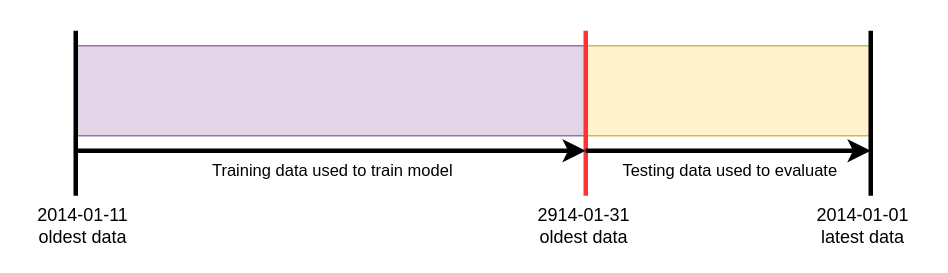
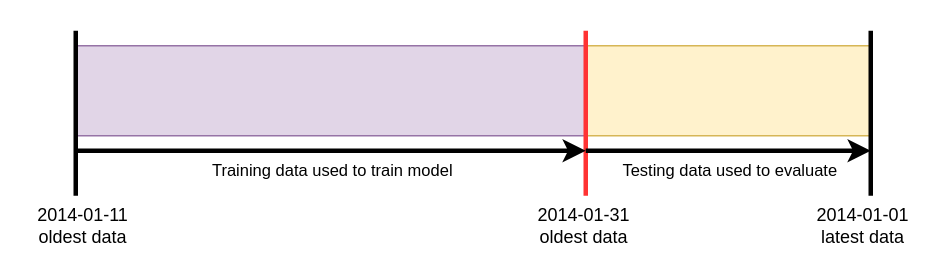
node "2914-01-31 oldest data": label "2914-01-31 oldest data" -> "2014-01-31 oldest data"
